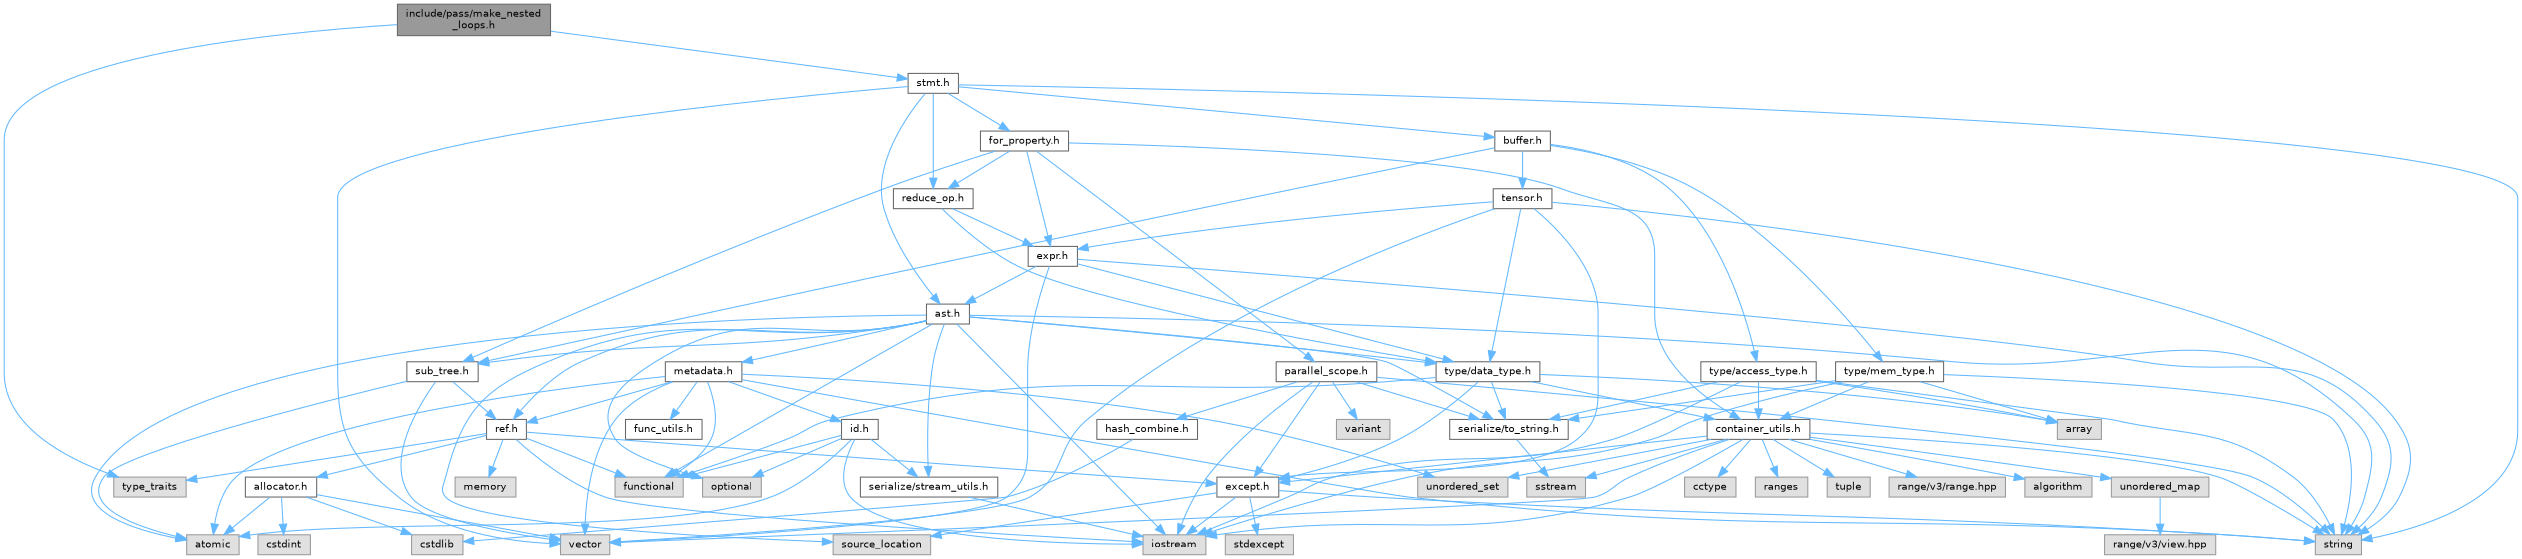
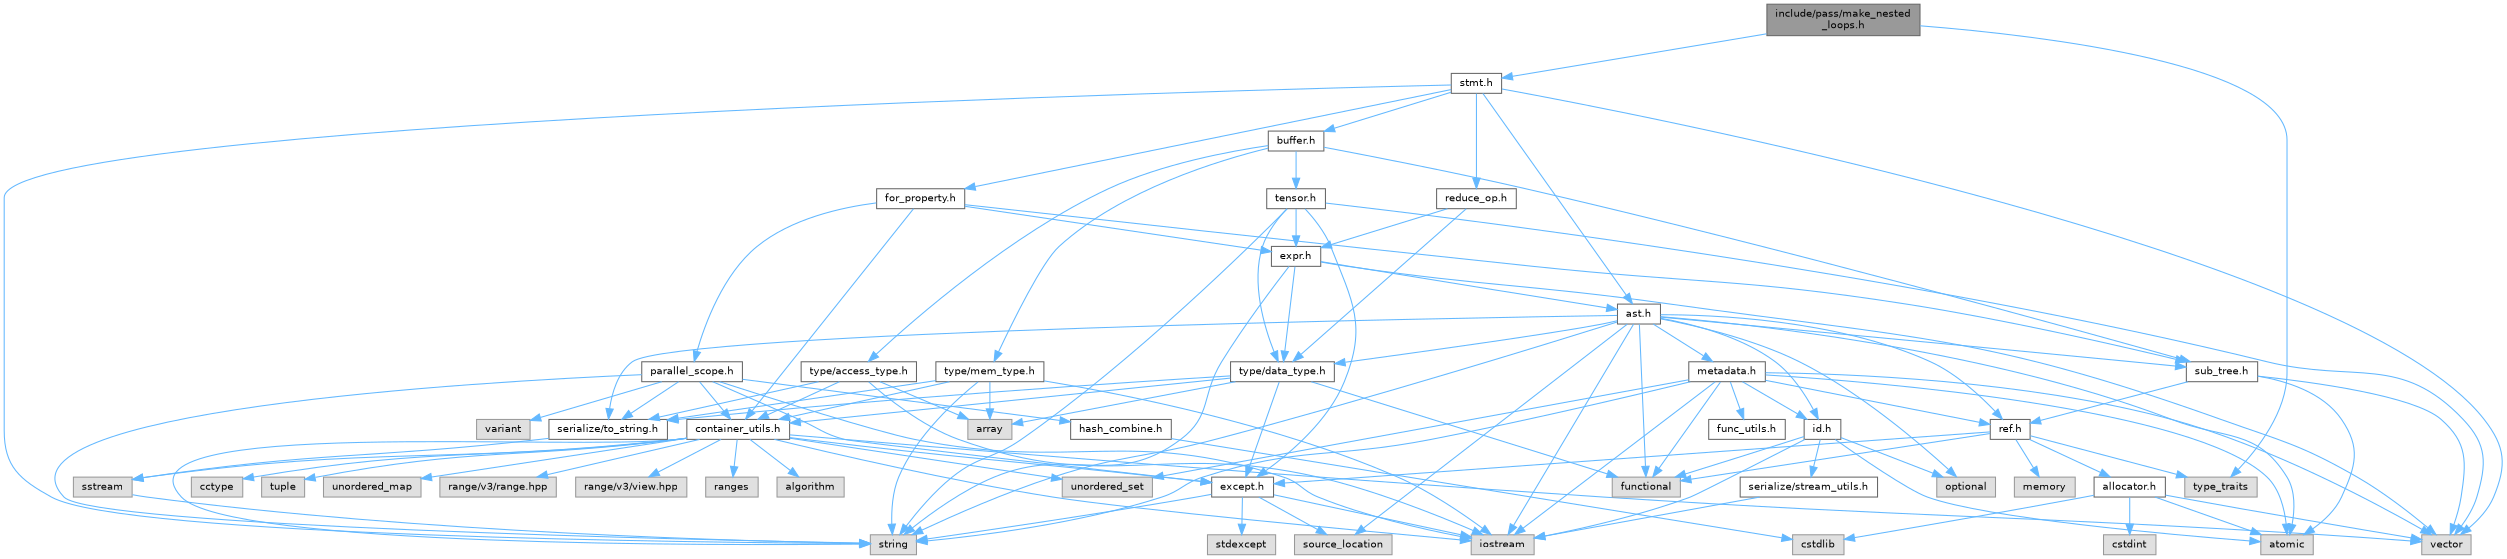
edge "for_property.h" -> "reduce_op.h": removed
edge "ast.h" -> "serialize/stream_utils.h": now "ast.h" -> "id.h"
edge "parallel_scope.h" -> "container_utils.h": added
edge "type/access_type.h" -> "string": now "sstream" -> "string"
edge "unordered_map" -> "range/v3/view.hpp": now "container_utils.h" -> "range/v3/view.hpp"
edge "ref.h" -> "iostream": now "metadata.h" -> "iostream"
